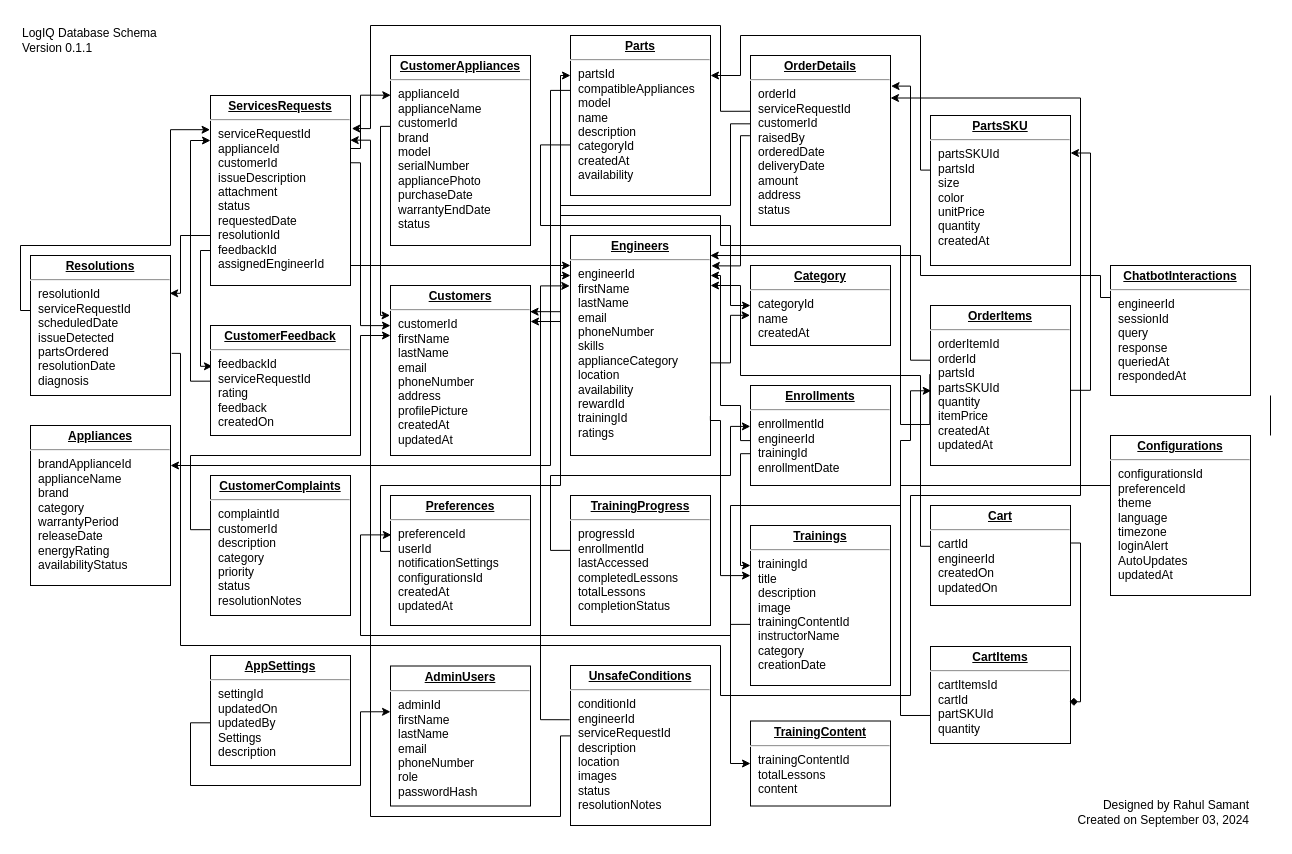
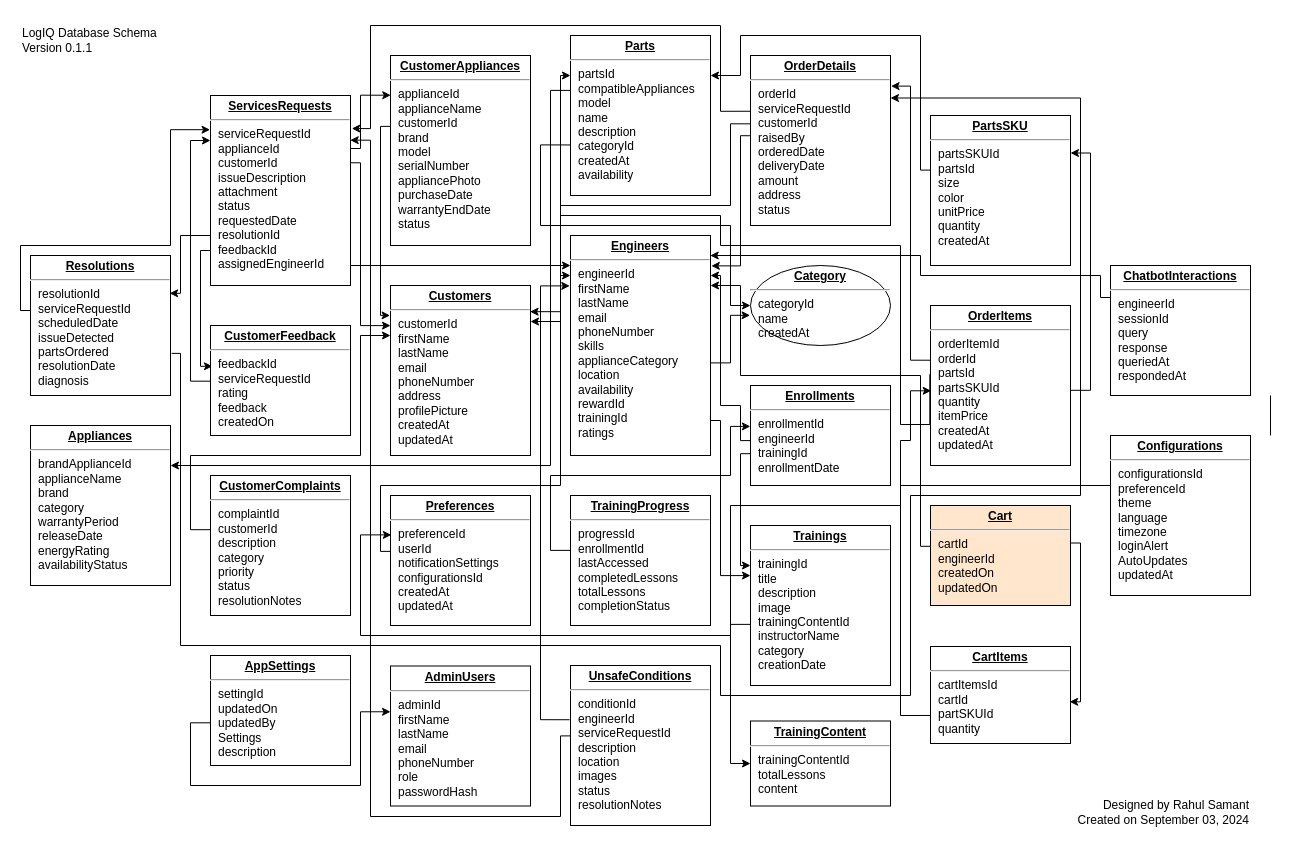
node "Category categoryId name createdAt": shape rectangle -> ellipse
node "Cart cartId engineerId createdOn updatedOn": fillcolor #ffffff -> #ffe6cc
edge "Cart cartId engineerId createdOn updatedOn" -> "CartItems cartItemsId cartId partSKUId quantity": arrowhead diamond -> classic
